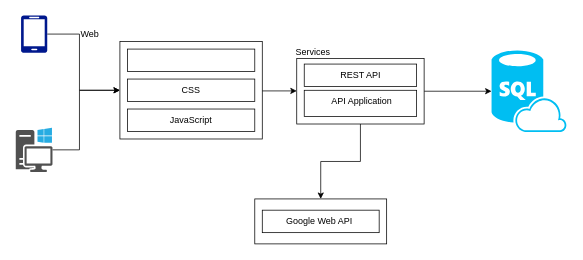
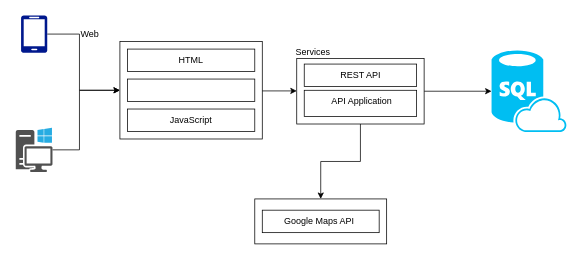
node "HTML": added
node "CSS": removed
node "Google Web API": label "Google Web API" -> "Google Maps API"
